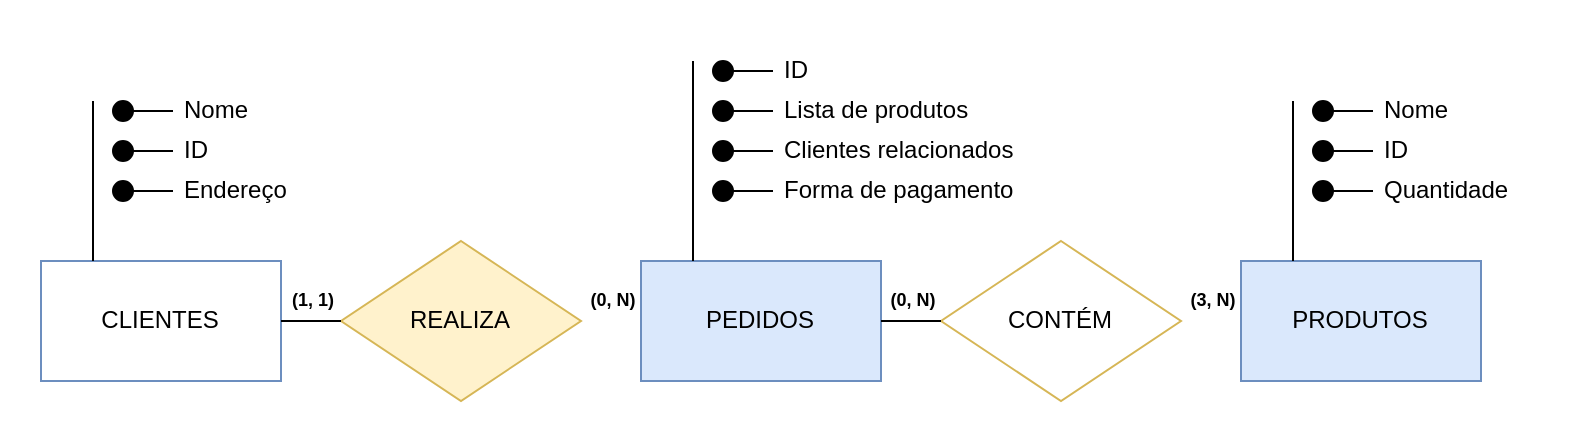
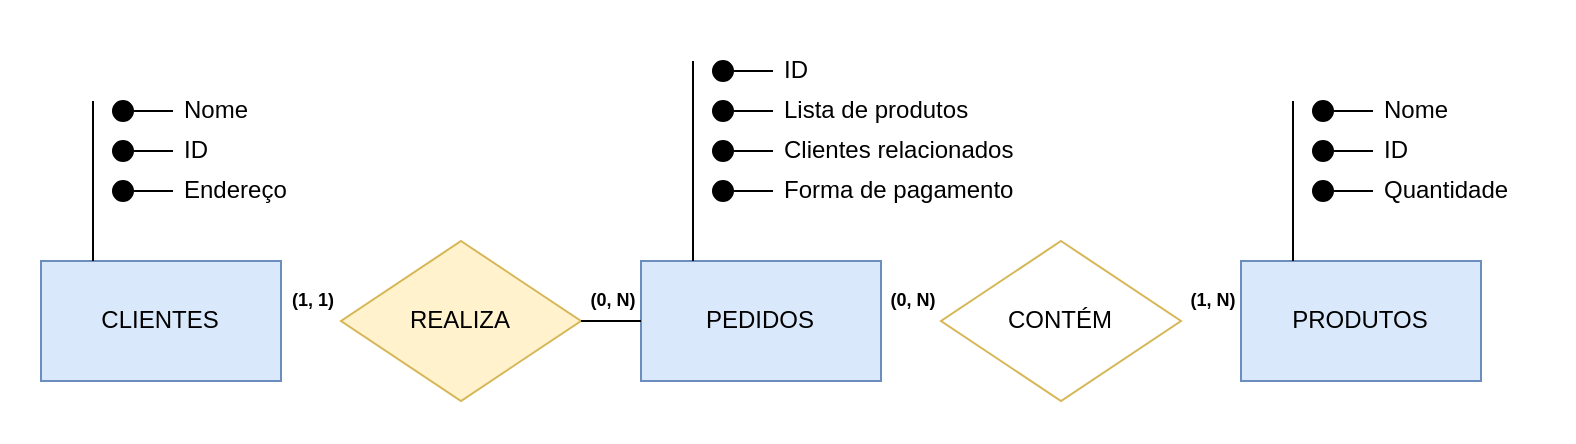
node "(3, N)": label "(3, N)" -> "(1, N)"
node "CLIENTES": fillcolor #ffffff -> #dae8fc
edge "CLIENTES" -- "REALIZA": removed
edge "REALIZA" -- "PEDIDOS": added
edge "PEDIDOS" -- "CONTÉM": removed
